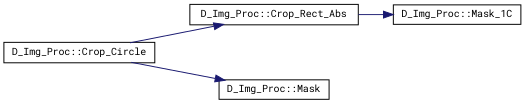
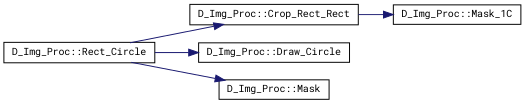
node "D_Img_Proc::Crop_Rect_Abs": label "D_Img_Proc::Crop_Rect_Abs" -> "D_Img_Proc::Crop_Rect_Rect"
node "D_Img_Proc::Crop_Circle": label "D_Img_Proc::Crop_Circle" -> "D_Img_Proc::Rect_Circle"
node "D_Img_Proc::Draw_Circle": added
